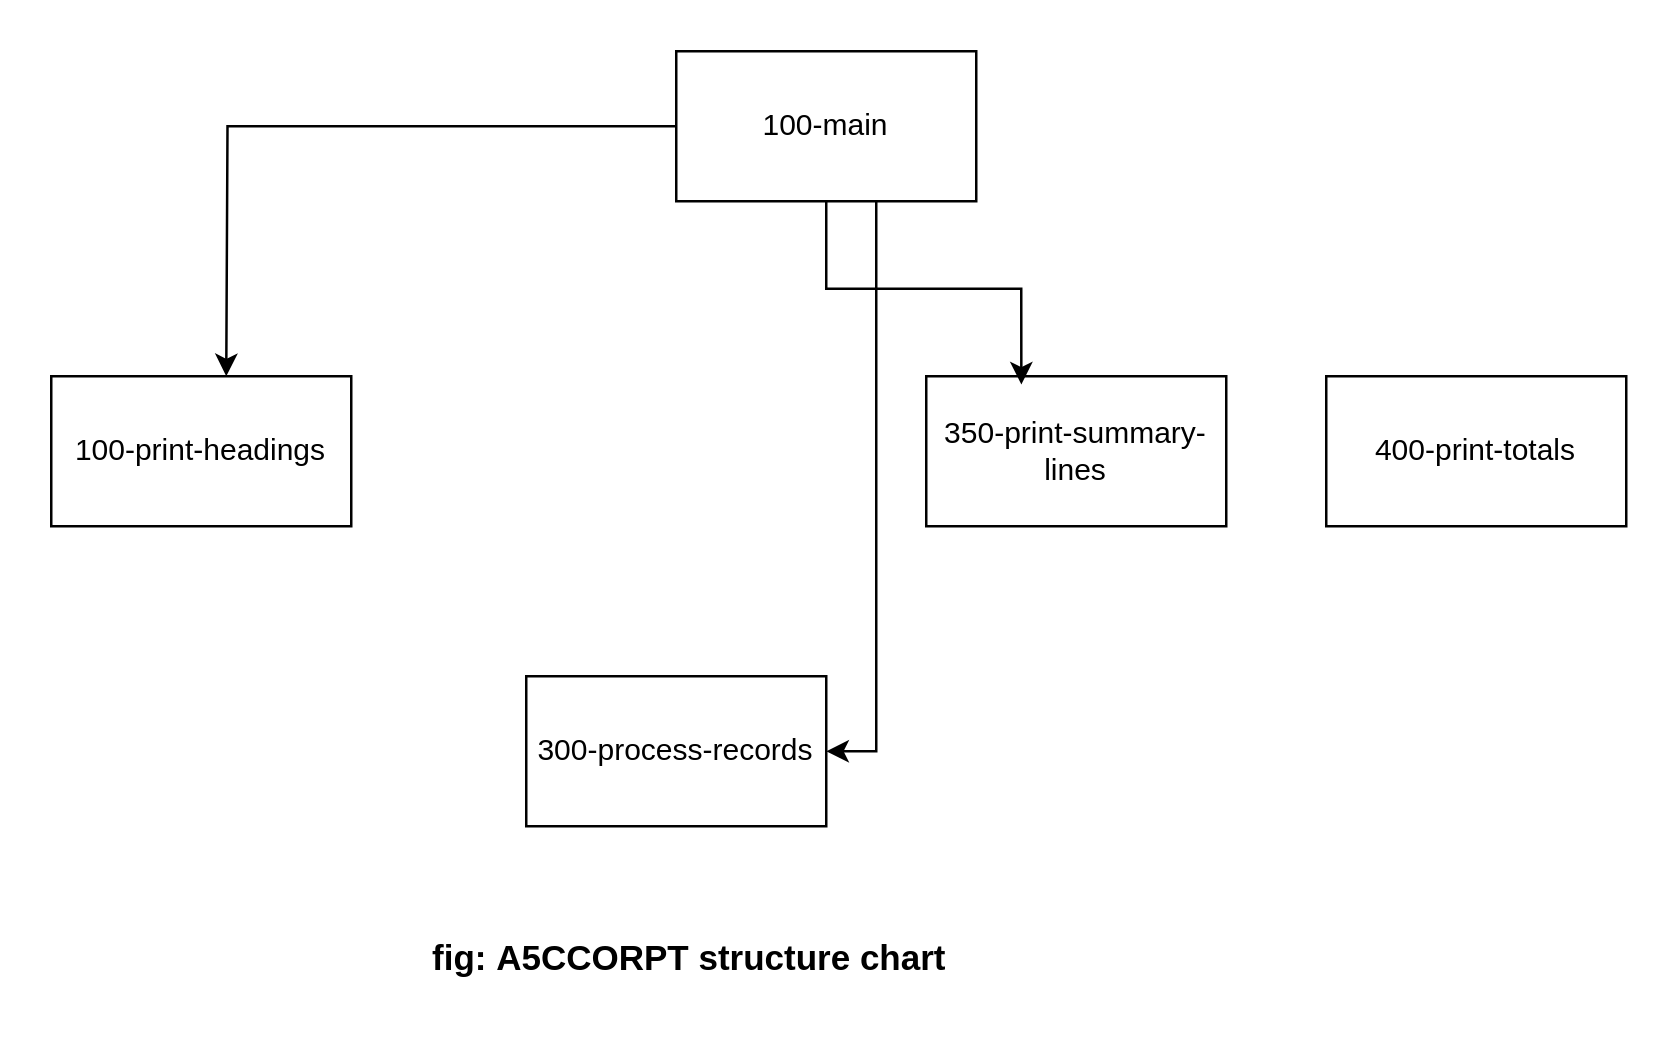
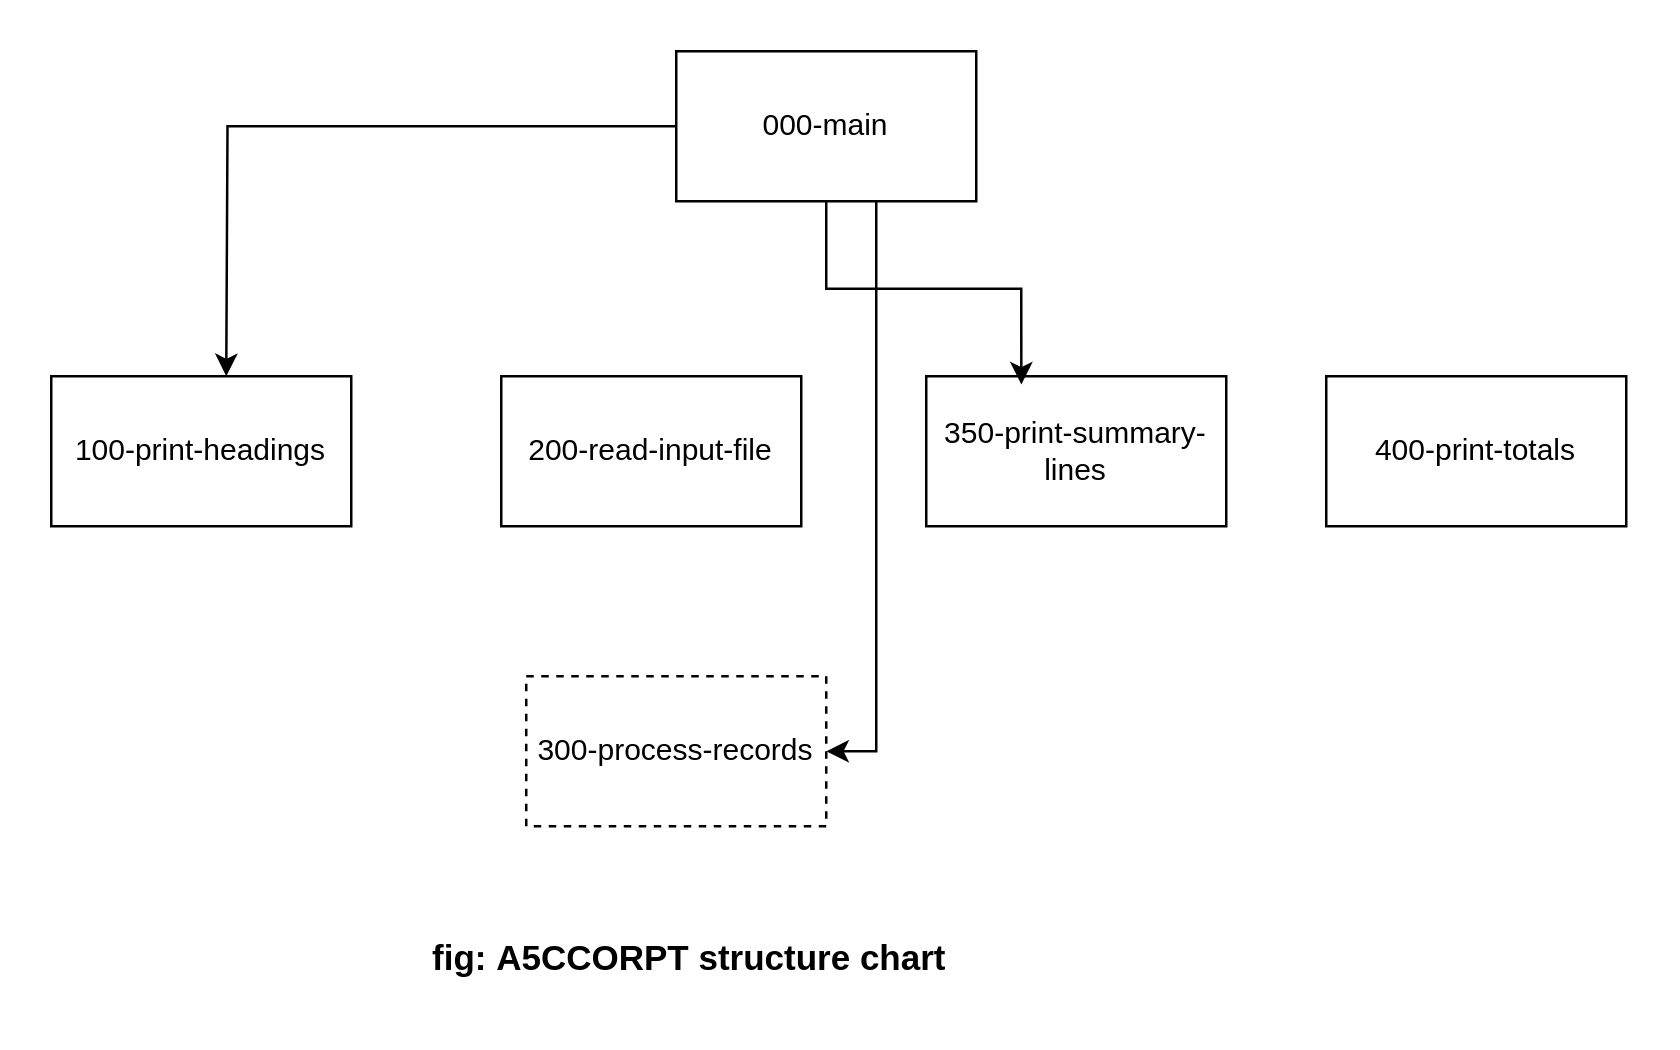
node "100-main": label "100-main" -> "000-main"
node "200-read-input-file": added
node "300-process-records": style solid -> dashed
